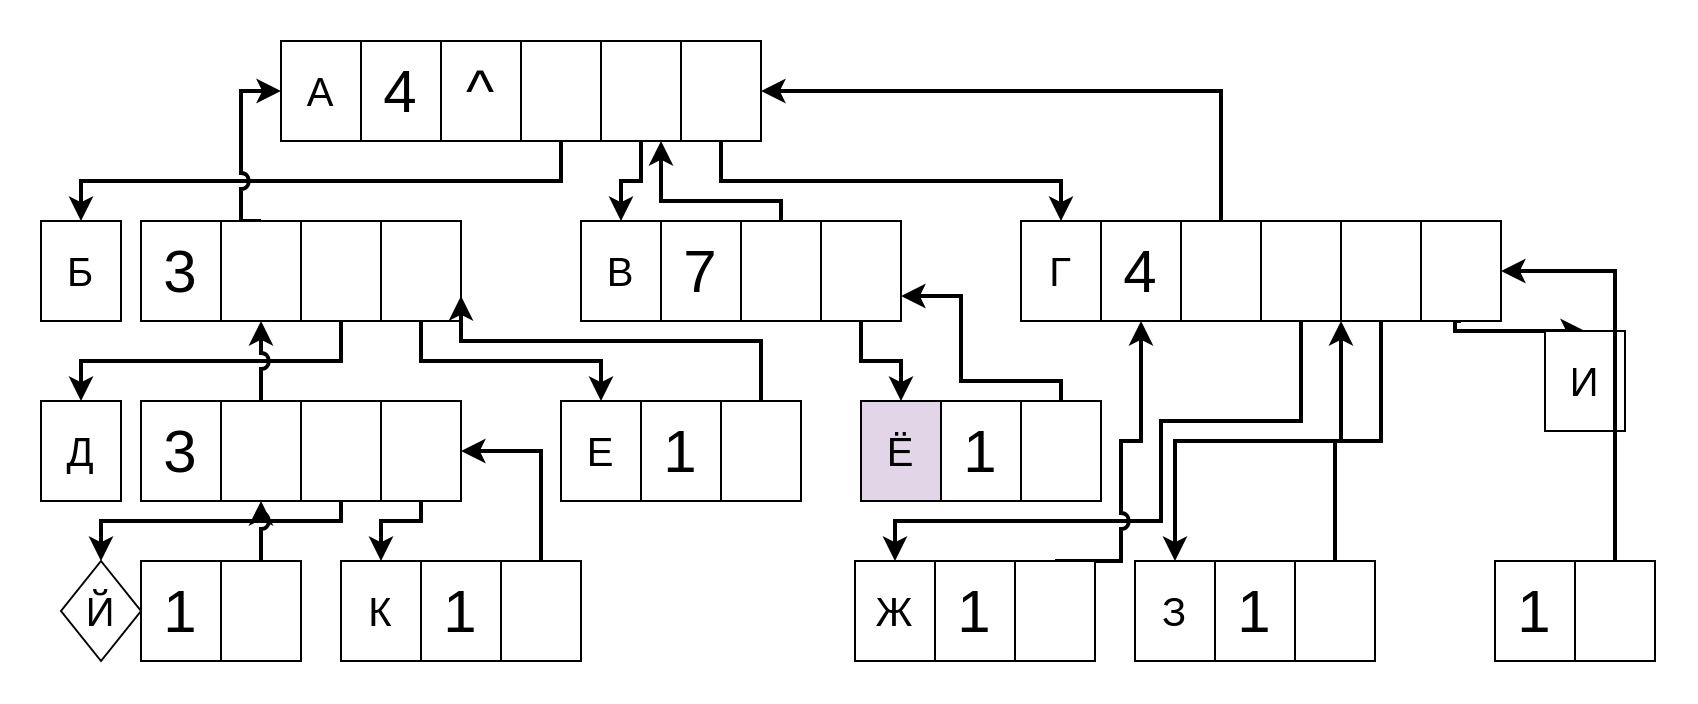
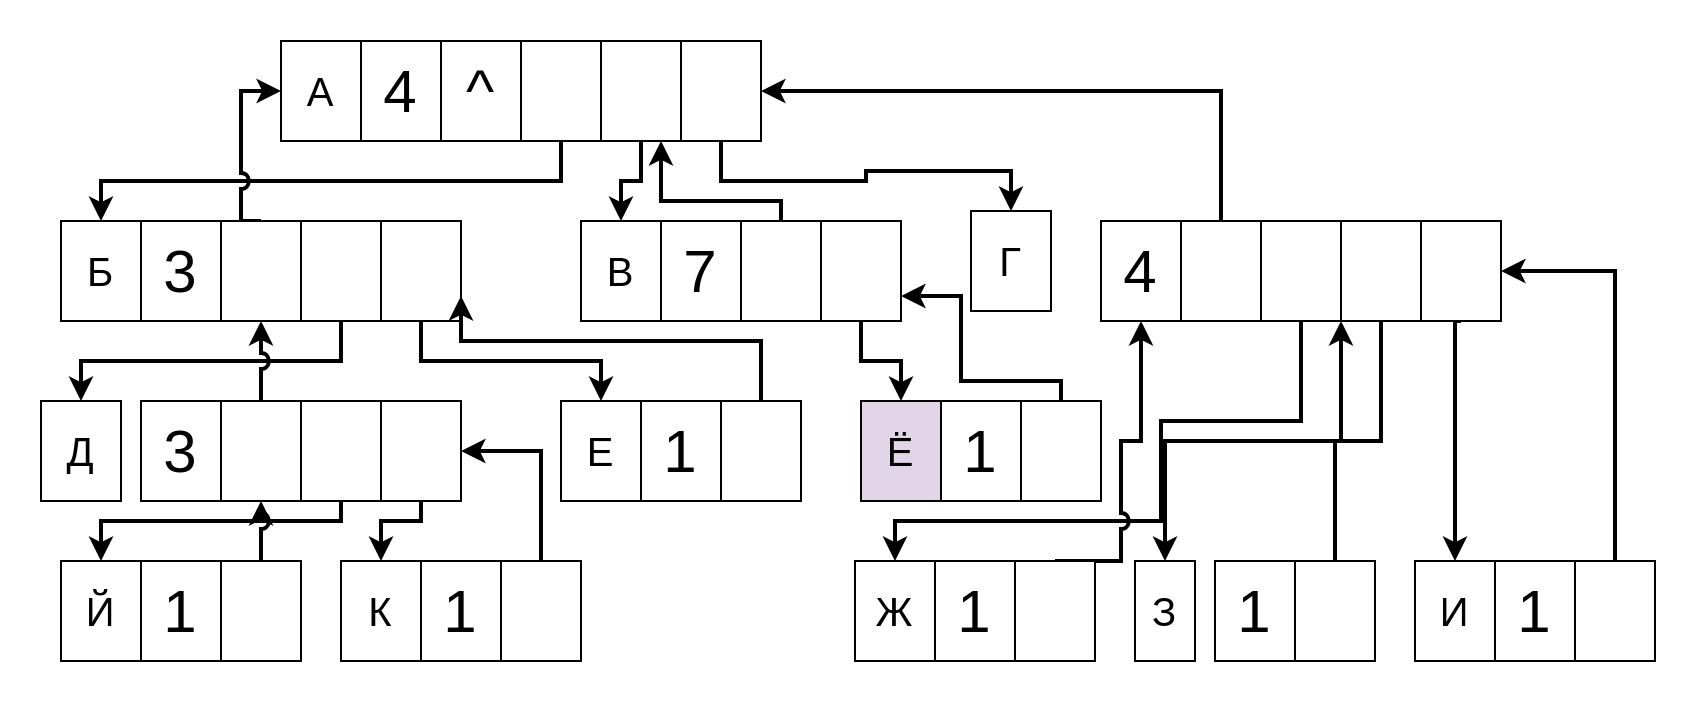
node "Б": moved (81, 271) -> (101, 271)
node "Г": moved (1061, 271) -> (1011, 261)
node "И": moved (1585, 381) -> (1455, 611)
node "Й": shape diamond -> rectangle
node "З": size 80x100 -> 60x100
